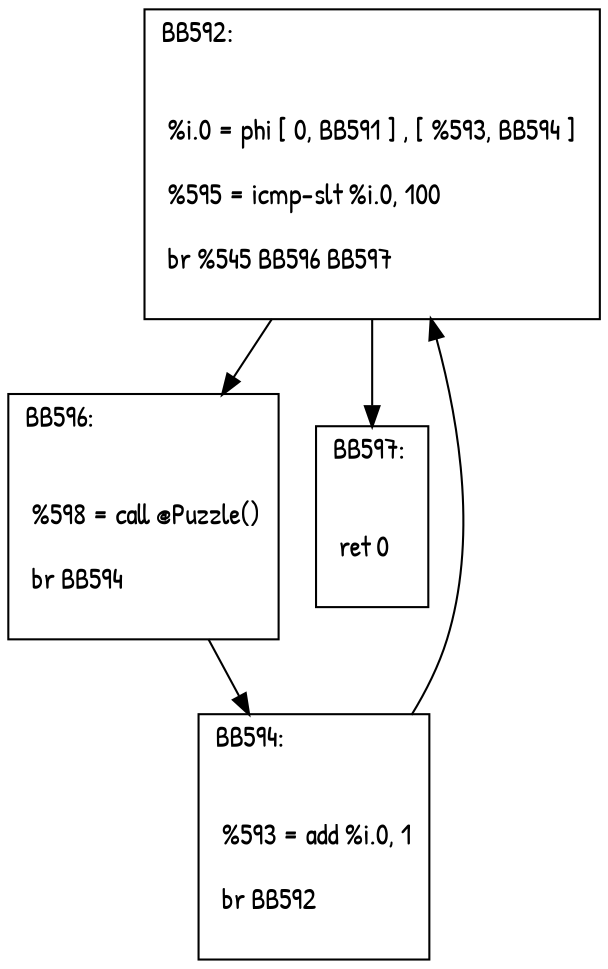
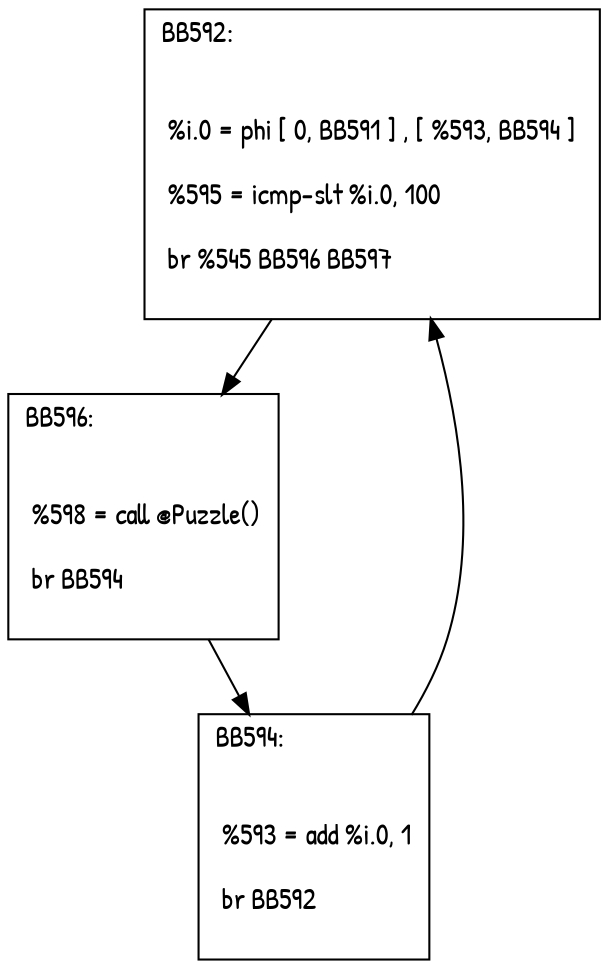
node "BB597:": removed
